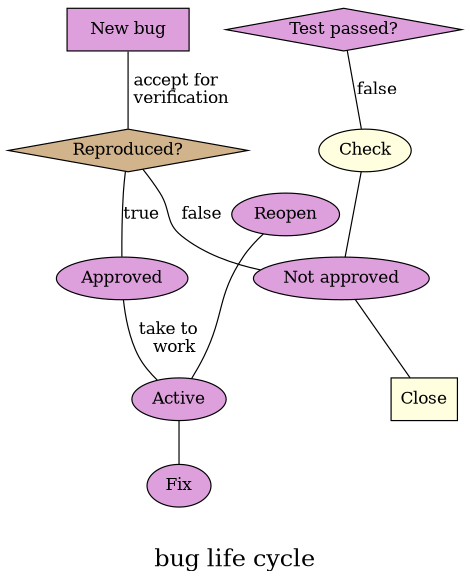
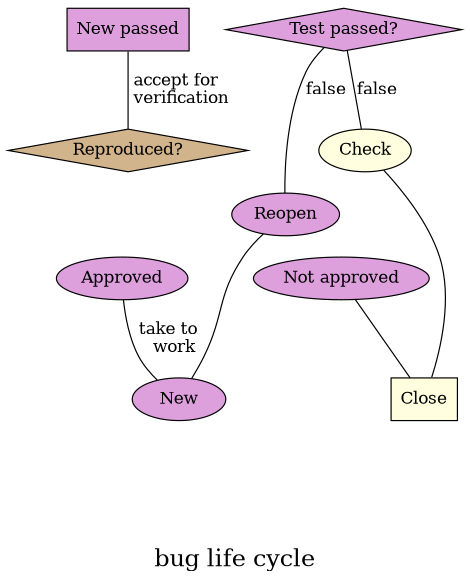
node "New bug": label "New bug" -> "New passed"
edge "Test passed?" -- "Reopen": added, label "false"
edge "Reproduced?" -- "Approved": removed, label "true"
edge "Check" -- "Not approved": now "Check" -- "Close"
edge "Reproduced?" -- "Not approved": removed, label "false"
node "Active": label "Active" -> "New"
node "Fix": removed
